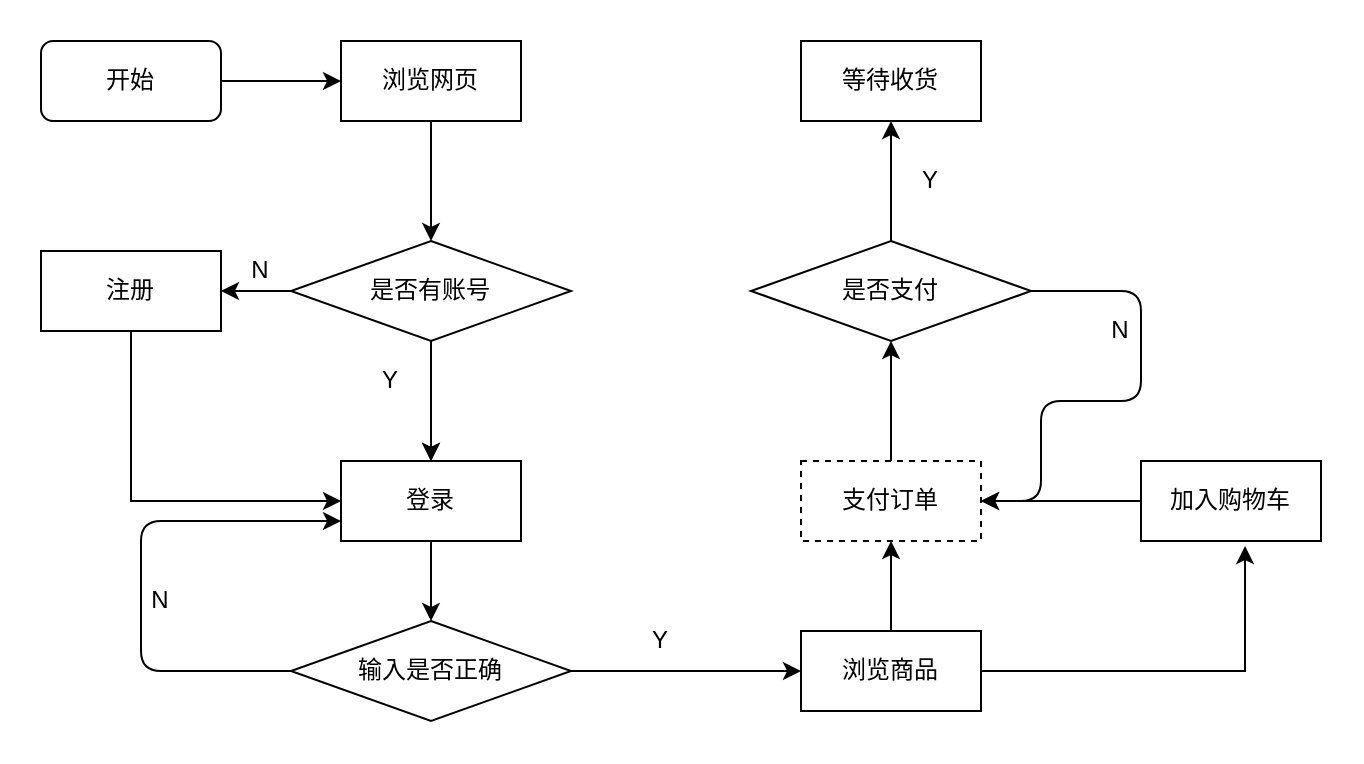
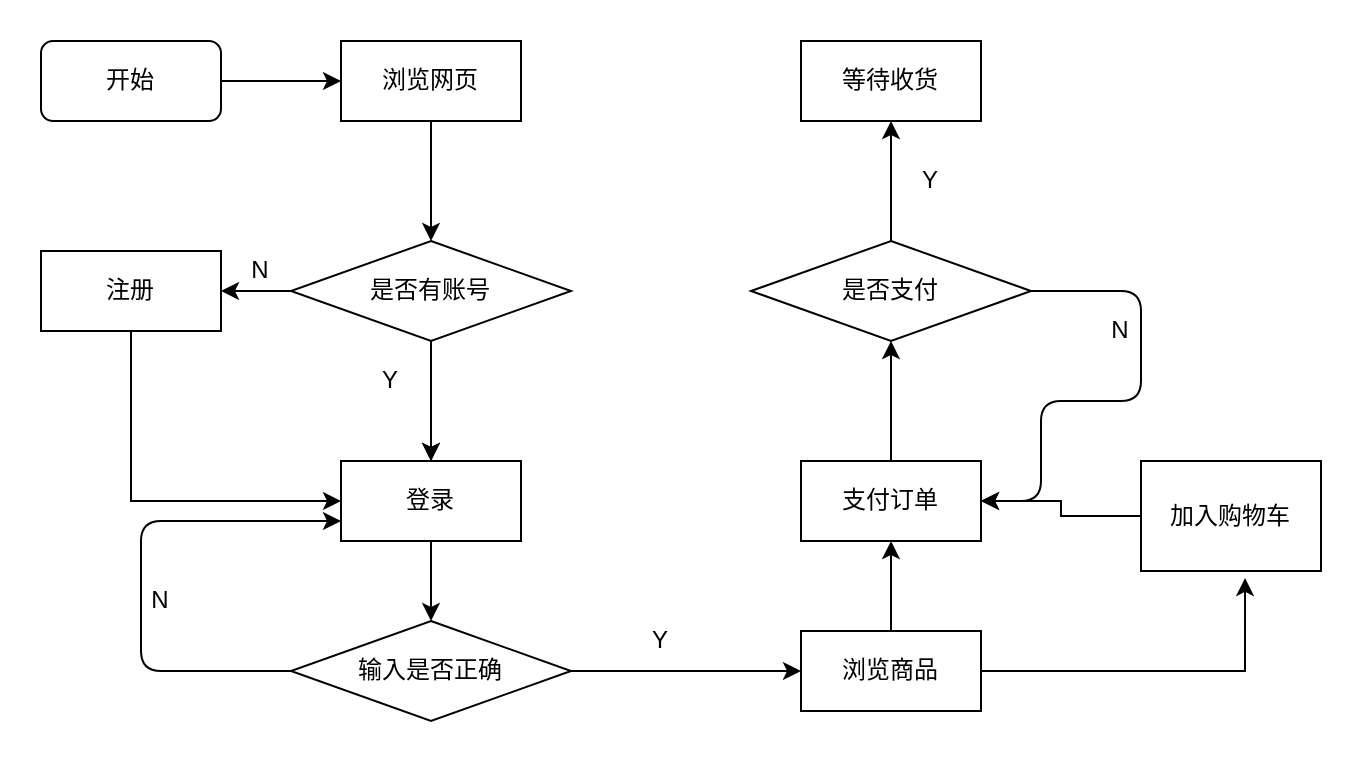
node "支付订单": style dashed -> solid
node "加入购物车": size 180x80 -> 180x110
